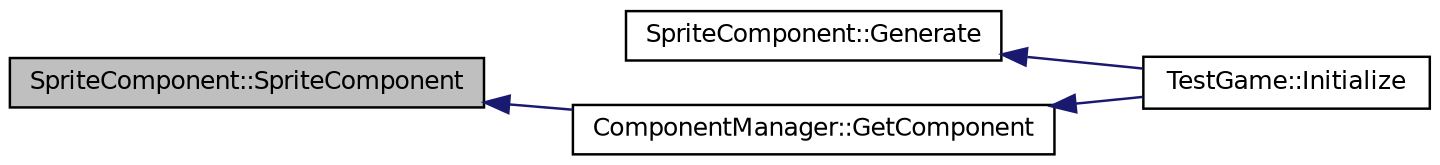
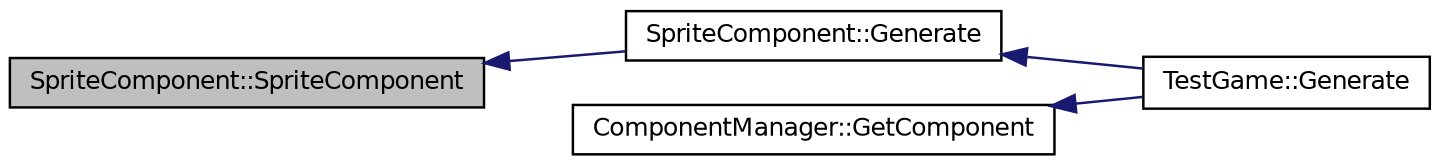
node "TestGame::Initialize": label "TestGame::Initialize" -> "TestGame::Generate"
edge "ComponentManager::GetComponent" -> "SpriteComponent::SpriteComponent": now "SpriteComponent::Generate" -> "SpriteComponent::SpriteComponent"
